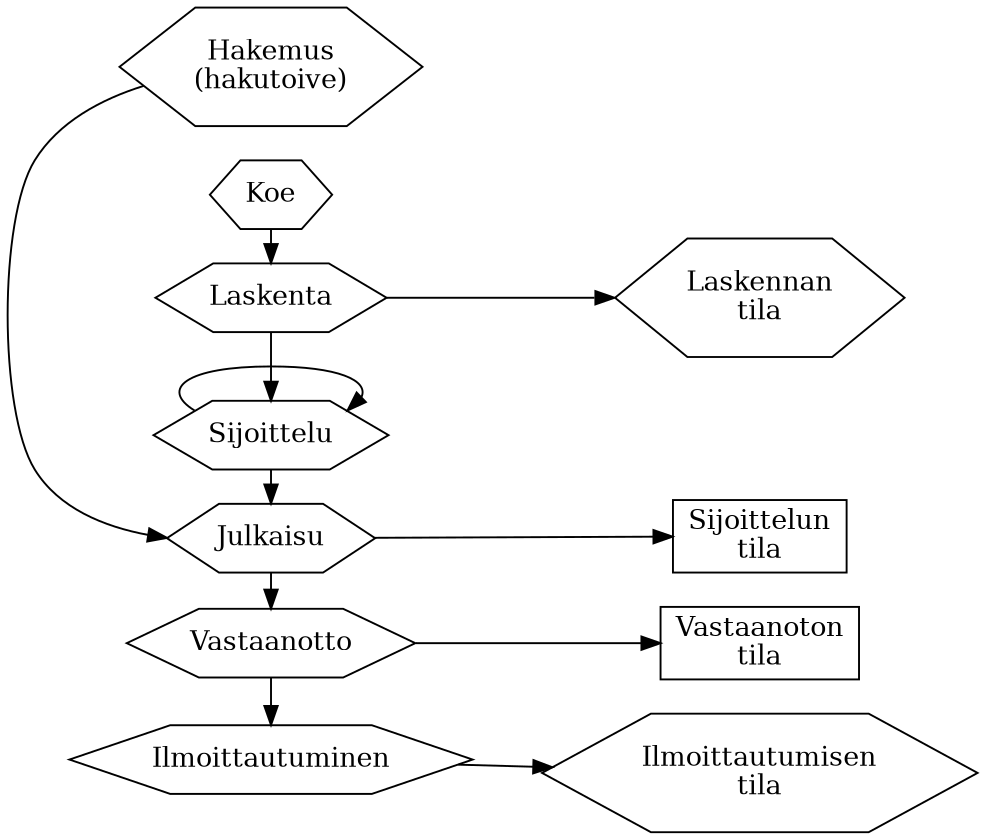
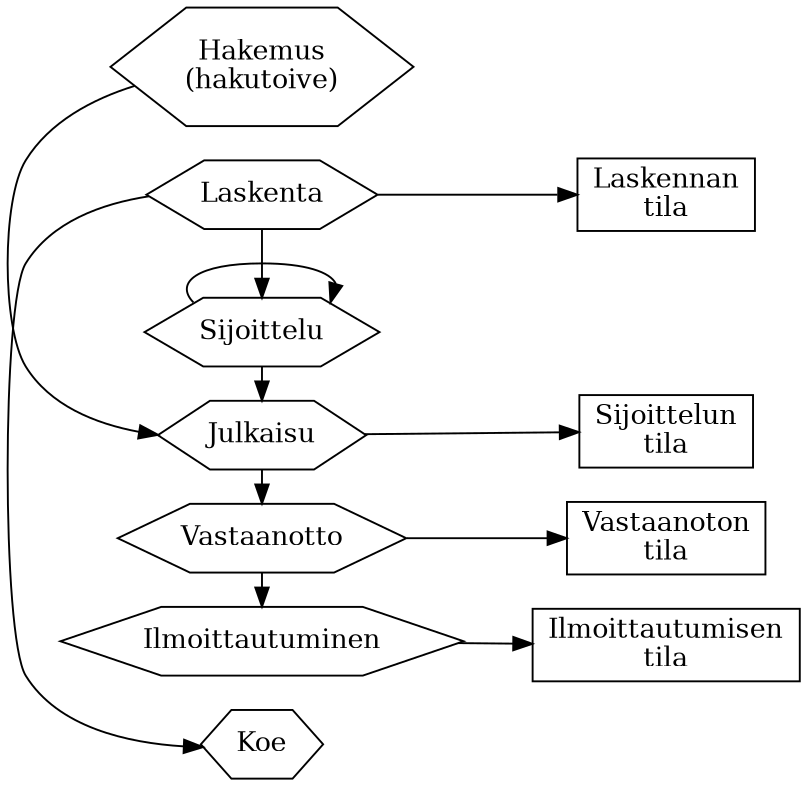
edge "Koe" -> "Laskenta": reversed
node "Laskennan tila": shape hexagon -> box
node "Ilmoittautumisen tila": shape hexagon -> box
